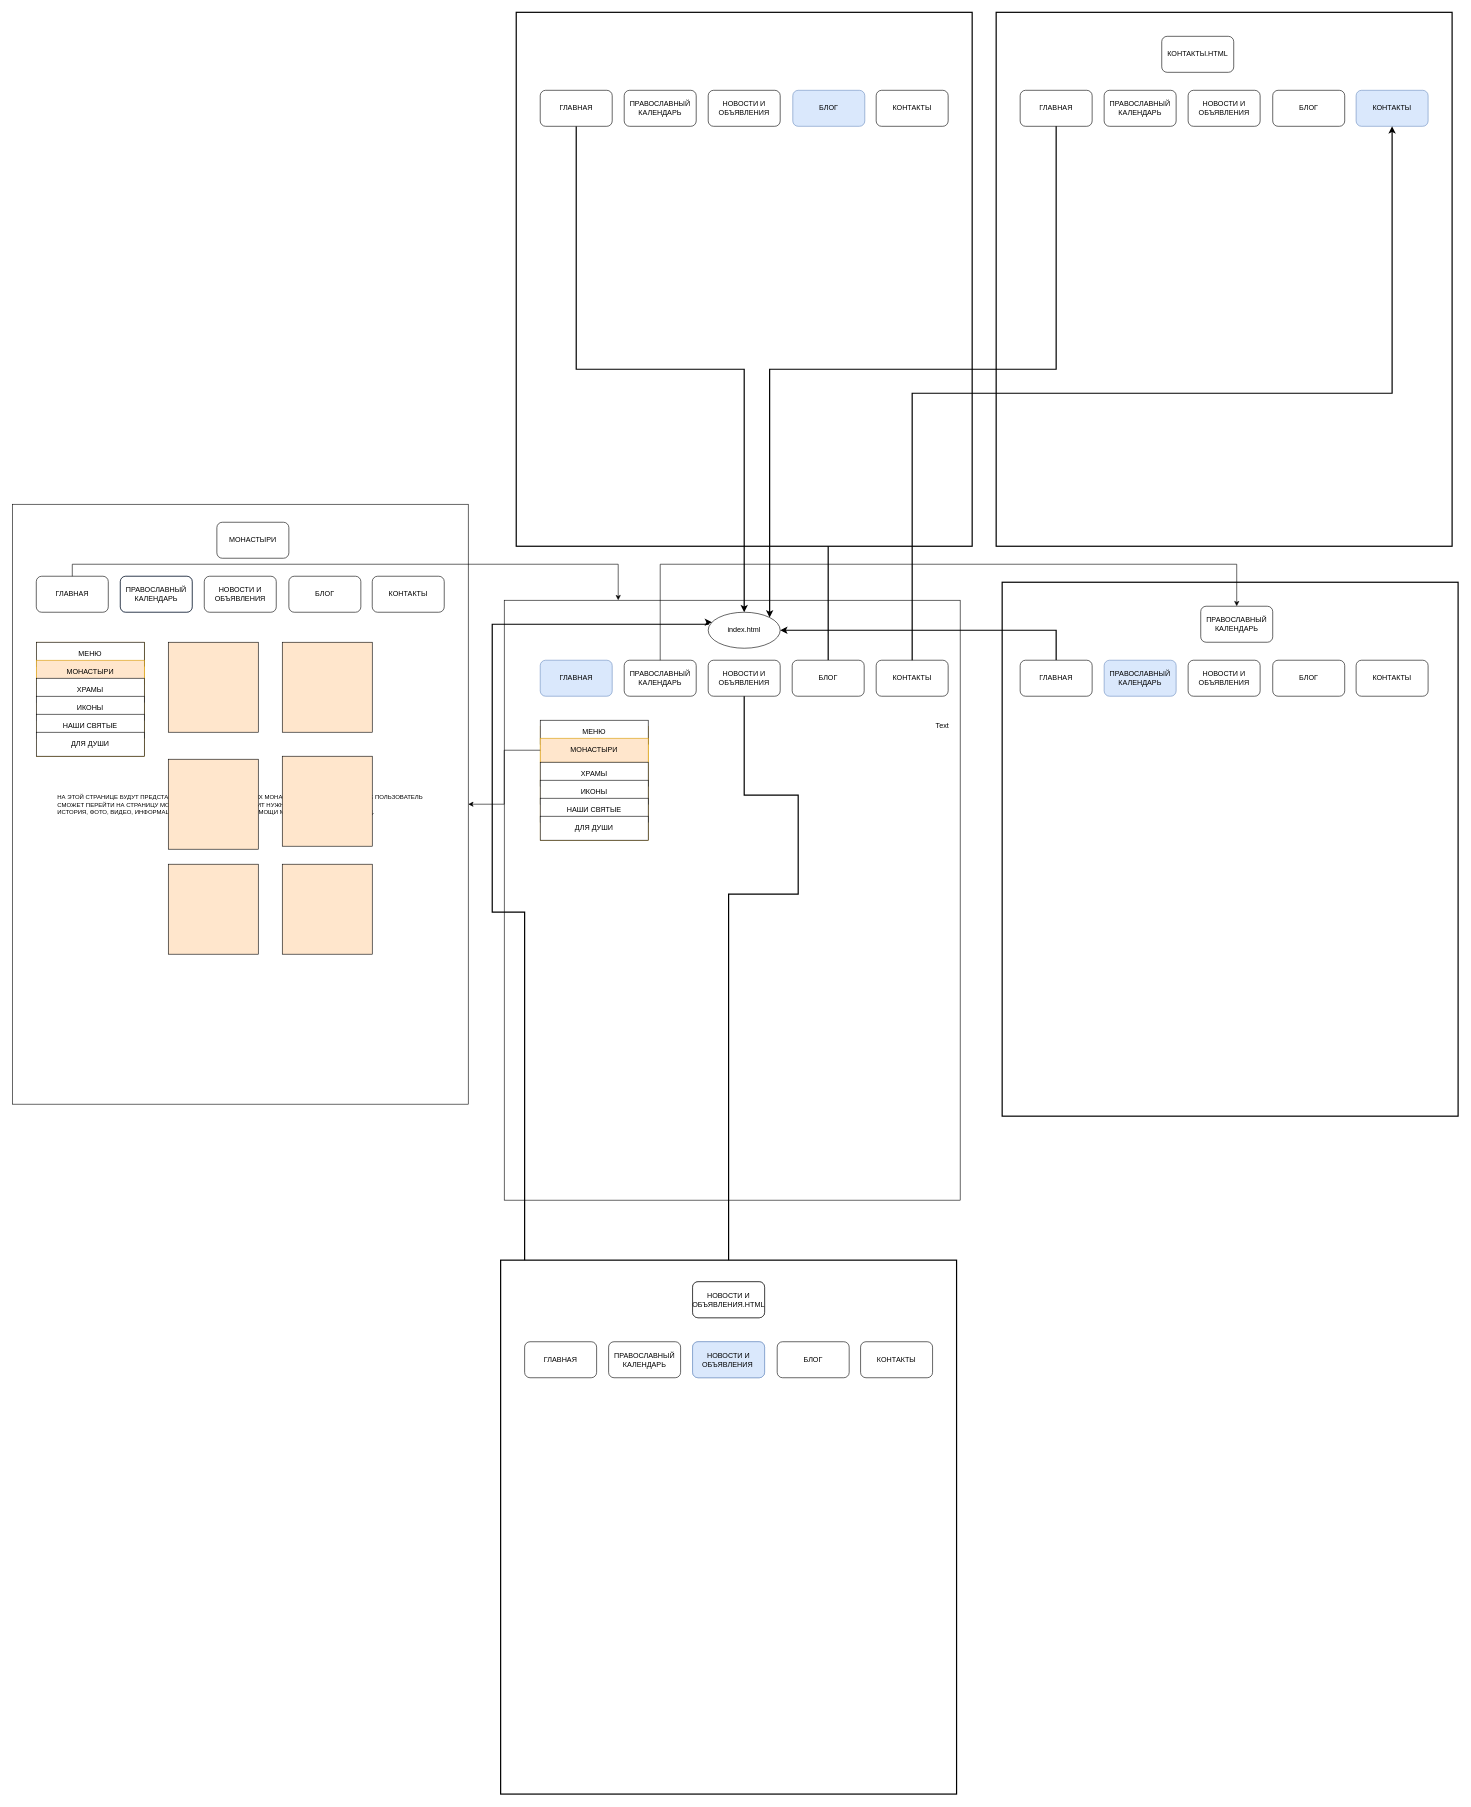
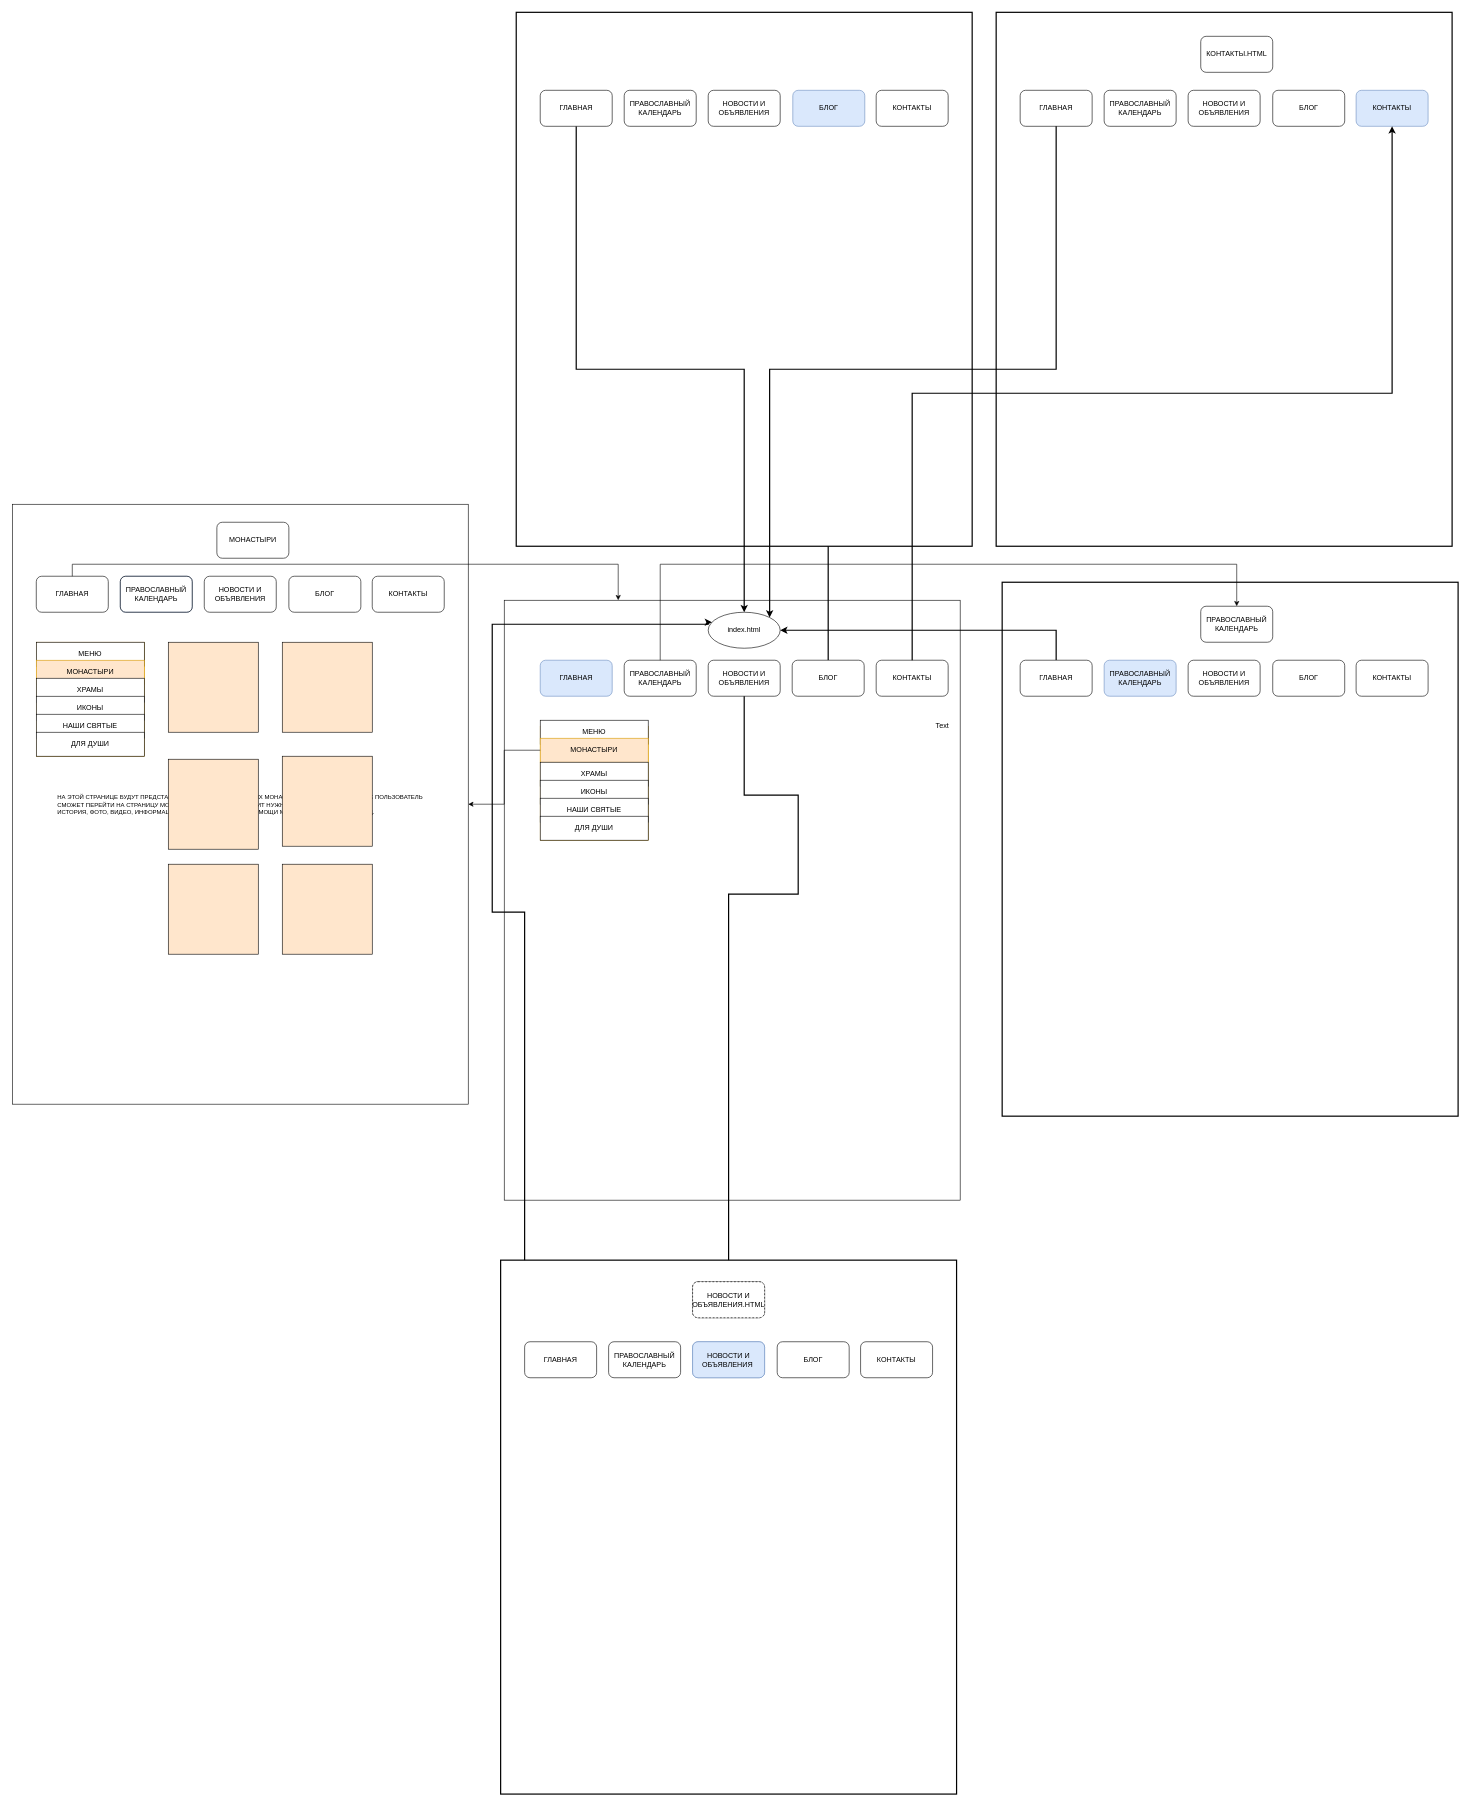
node "КОНТАКТЫ.HTML": moved (1198, 54) -> (1237, 54)
node "НОВОСТИ И ОБЪЯВЛЕНИЯ.HTML": style solid -> dashed
